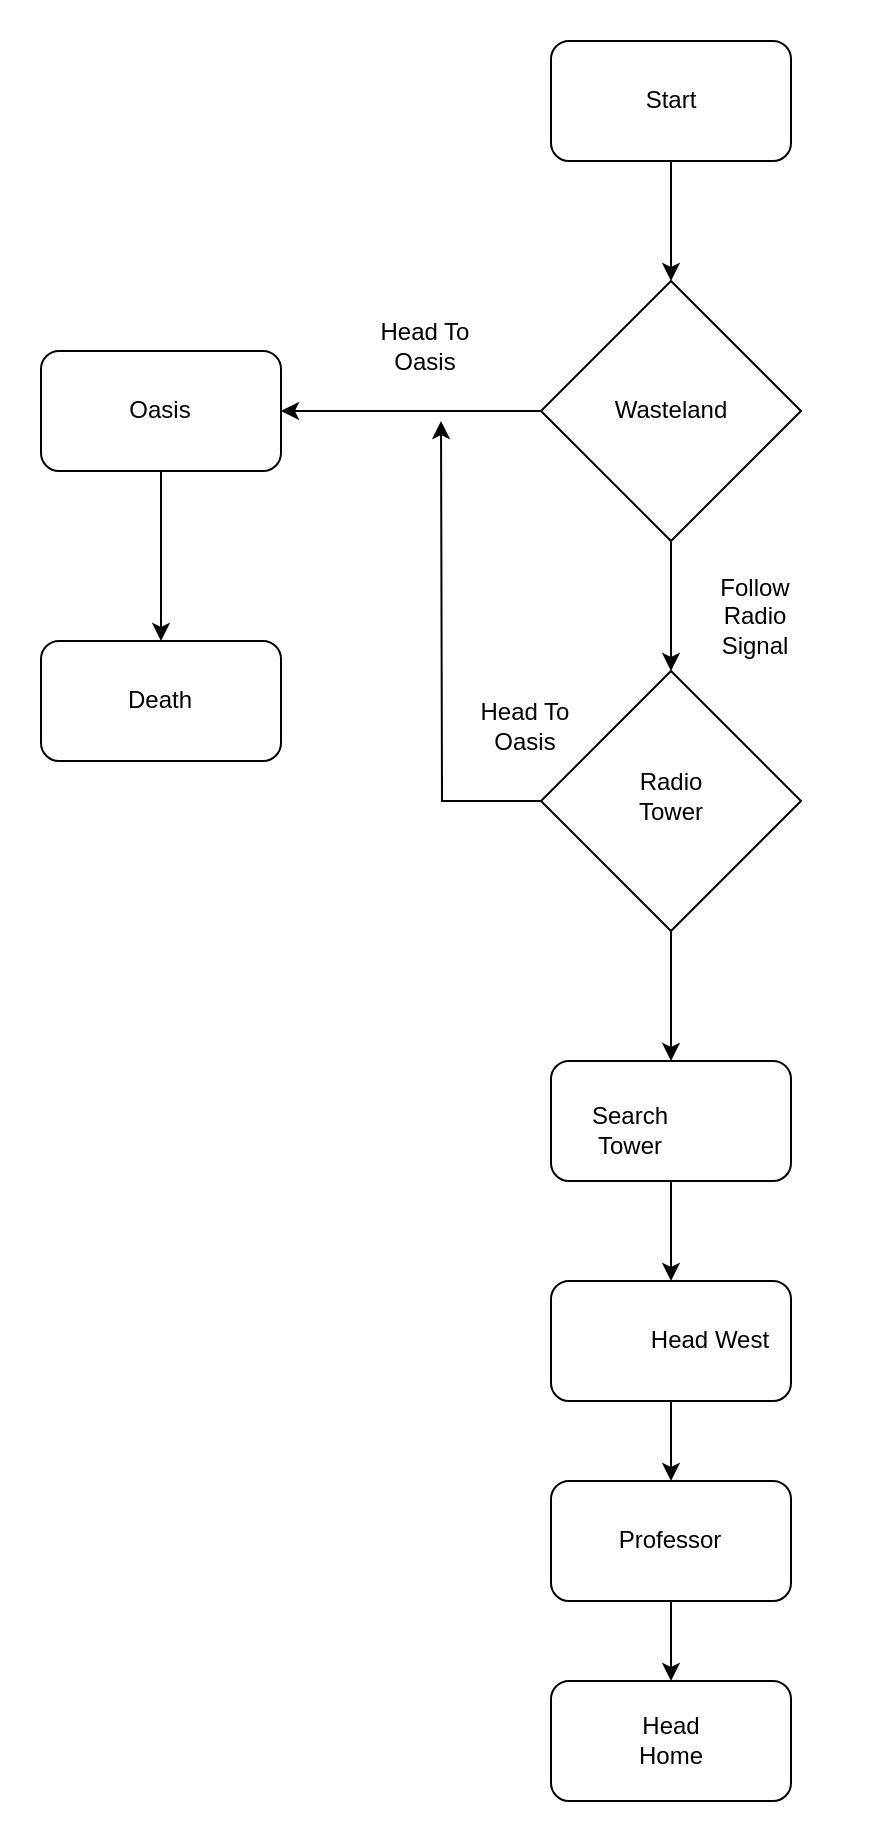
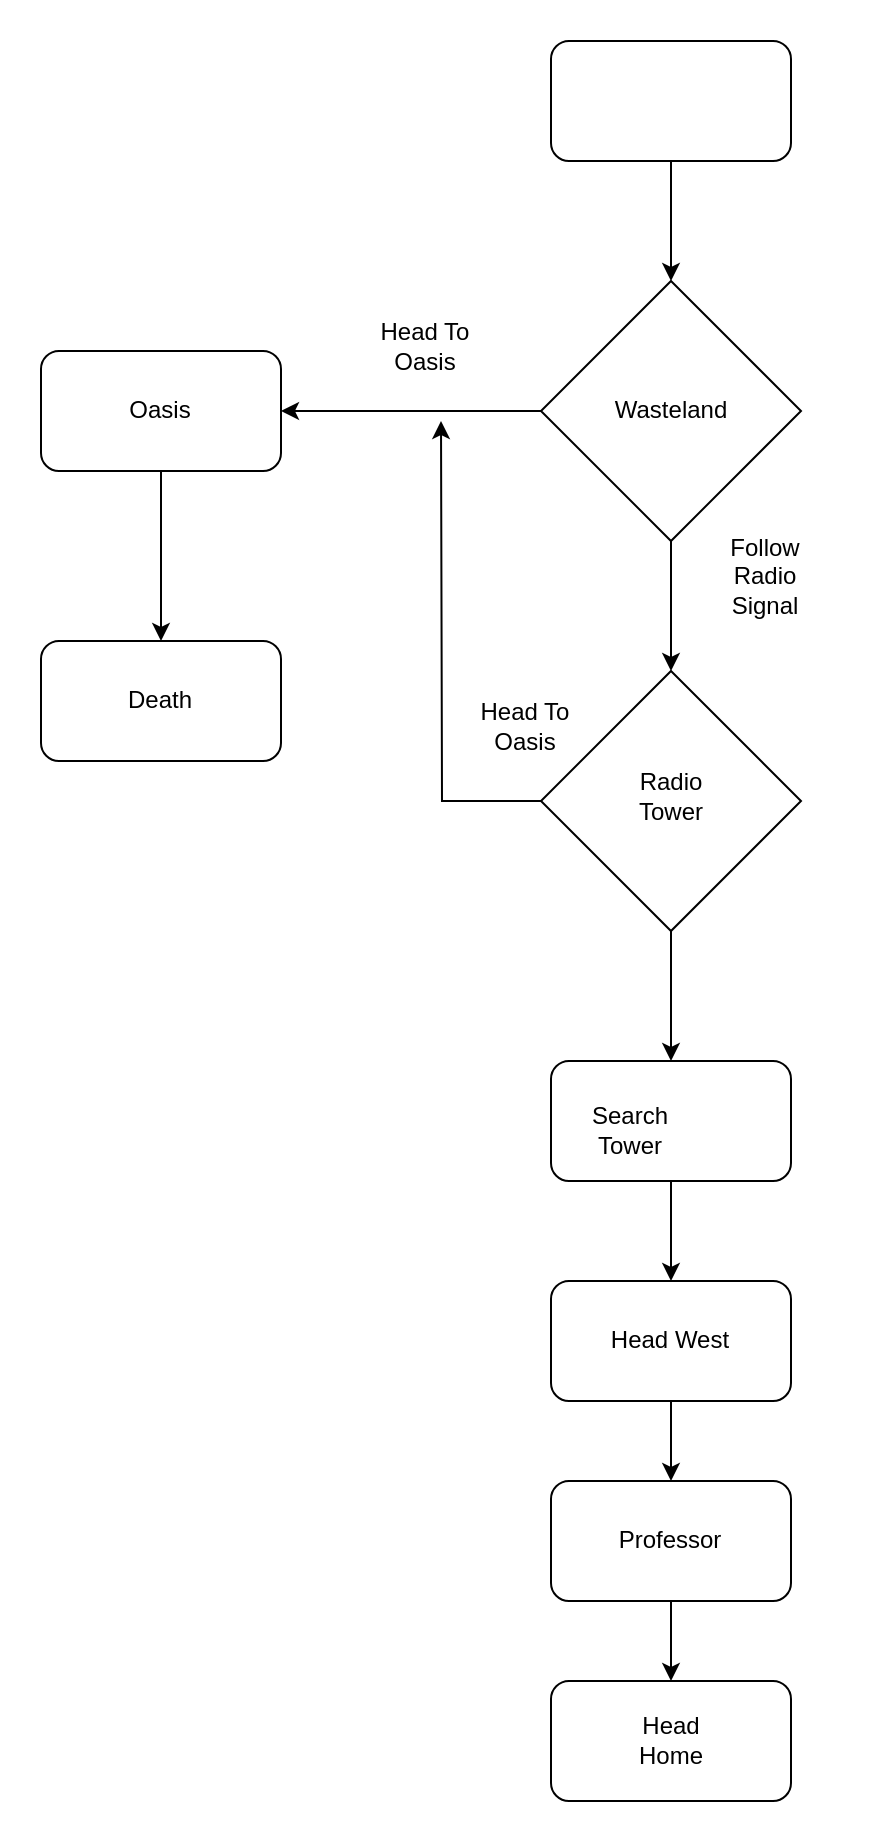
node "Start": removed
node "Follow Radio Signal": moved (756, 616) -> (766, 576)
node "Head West": moved (711, 1341) -> (671, 1341)
